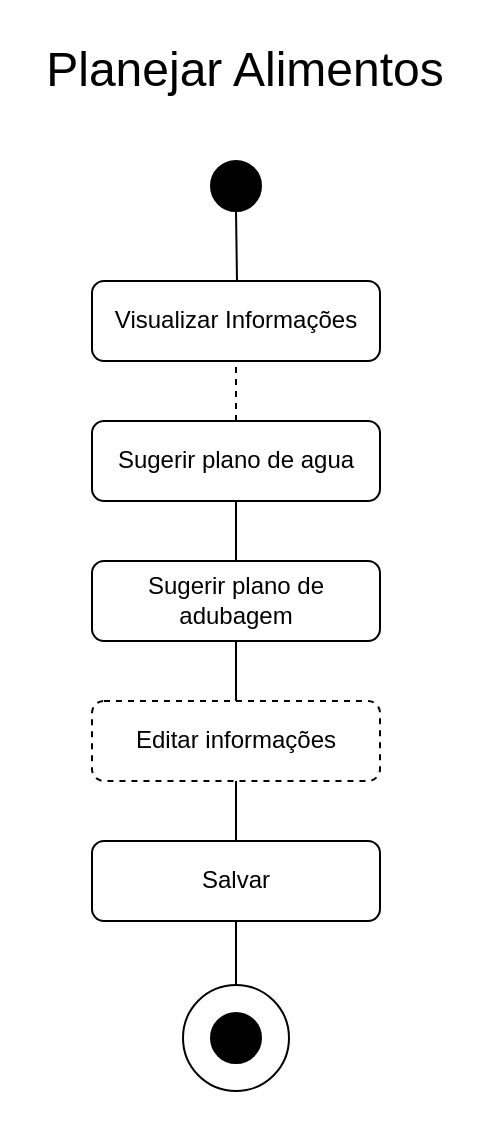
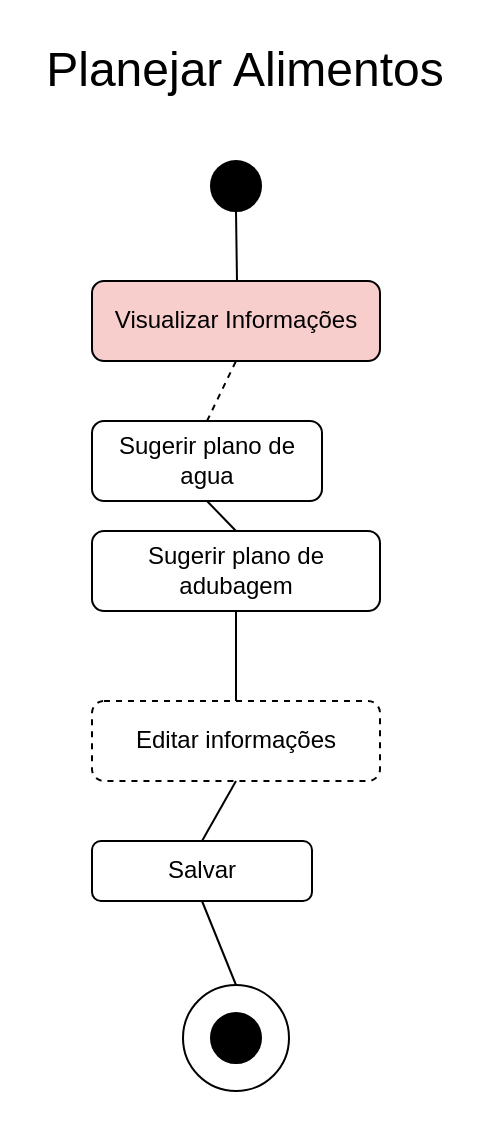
node "Visualizar Informações": fillcolor #ffffff -> #f8cecc
node "Sugerir plano de agua": size 288x80 -> 230x80
node "Sugerir plano de adubagem": moved (236, 601) -> (236, 571)
node "Salvar": size 288x80 -> 220x60
